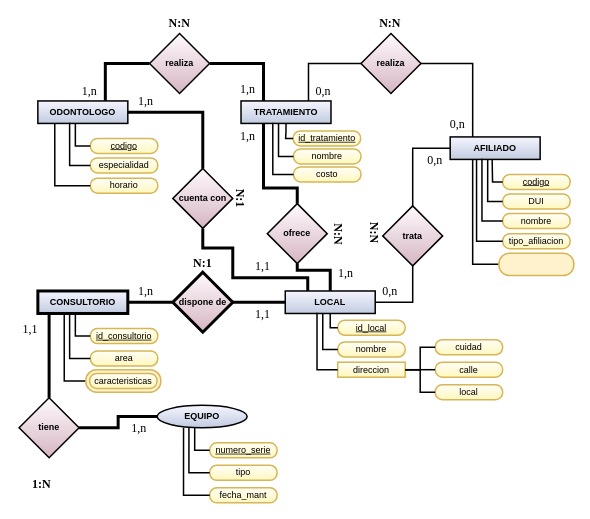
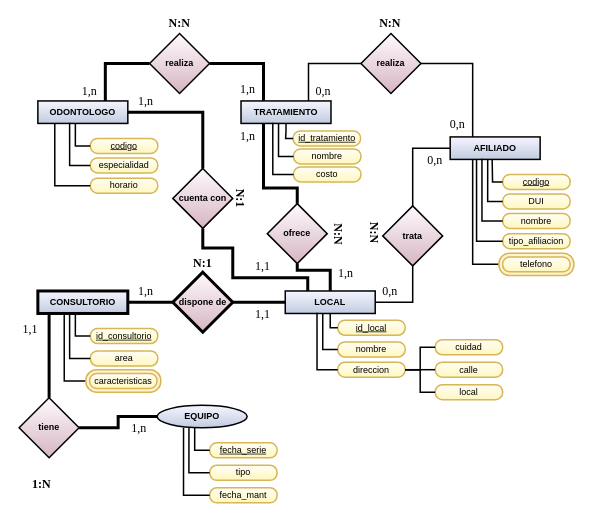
node "telefono": added
node "direccion": shape rectangle -> rounded rectangle
node "numero_serie": label "numero_serie" -> "fecha_serie"
